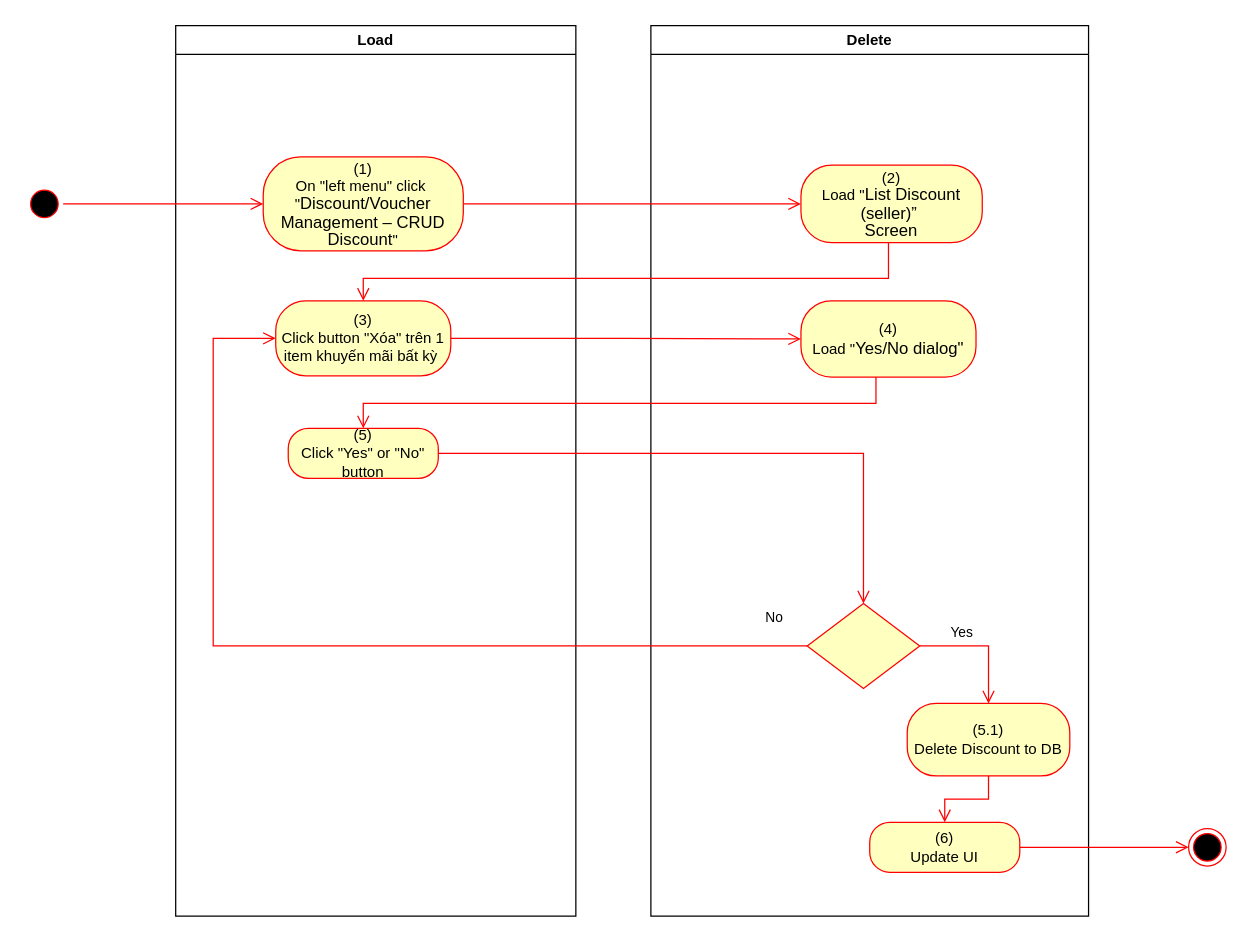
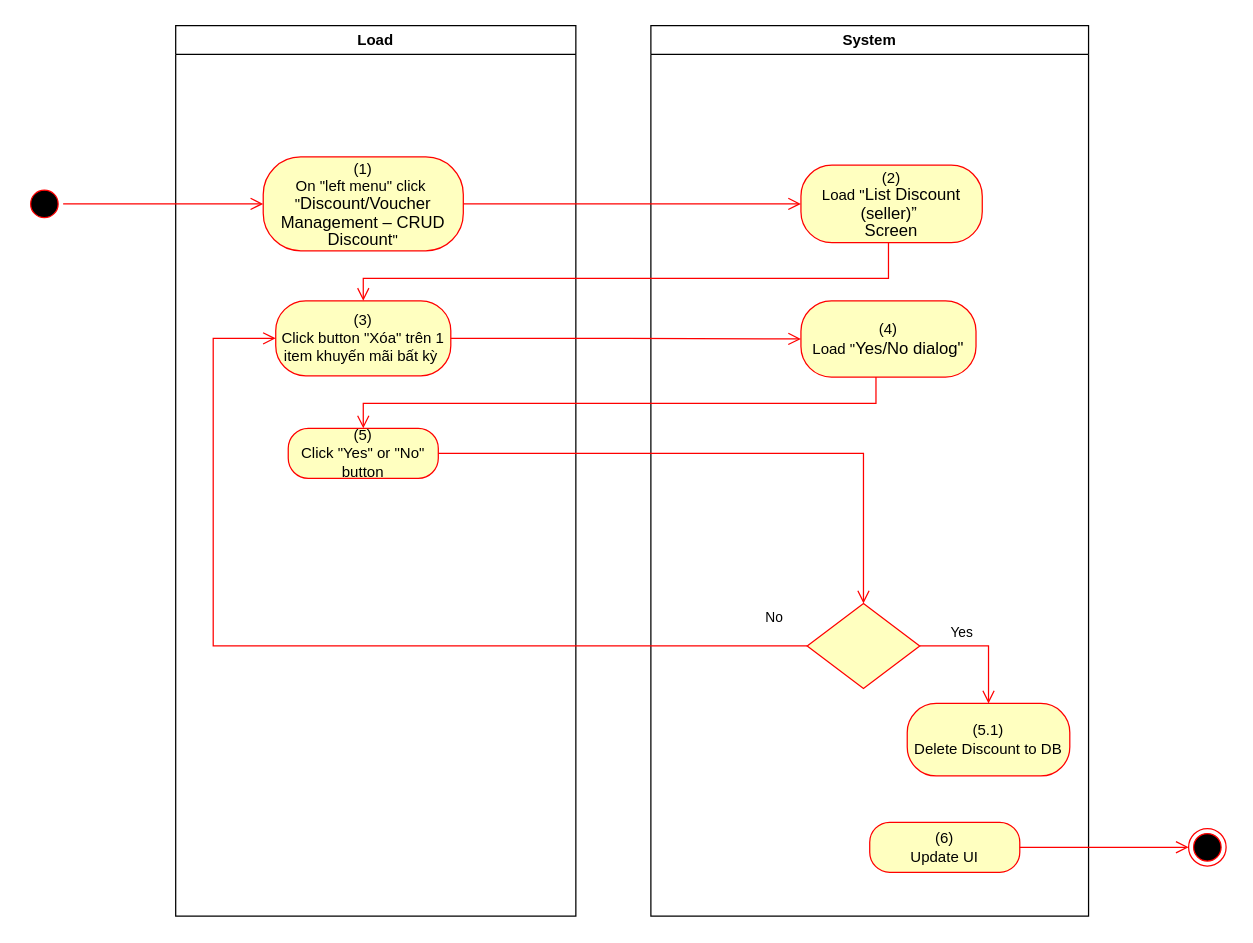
node "Delete": label "Delete" -> "System"
edge "(5.1) Delete Discount to DB" -> "(6) Update UI": removed
